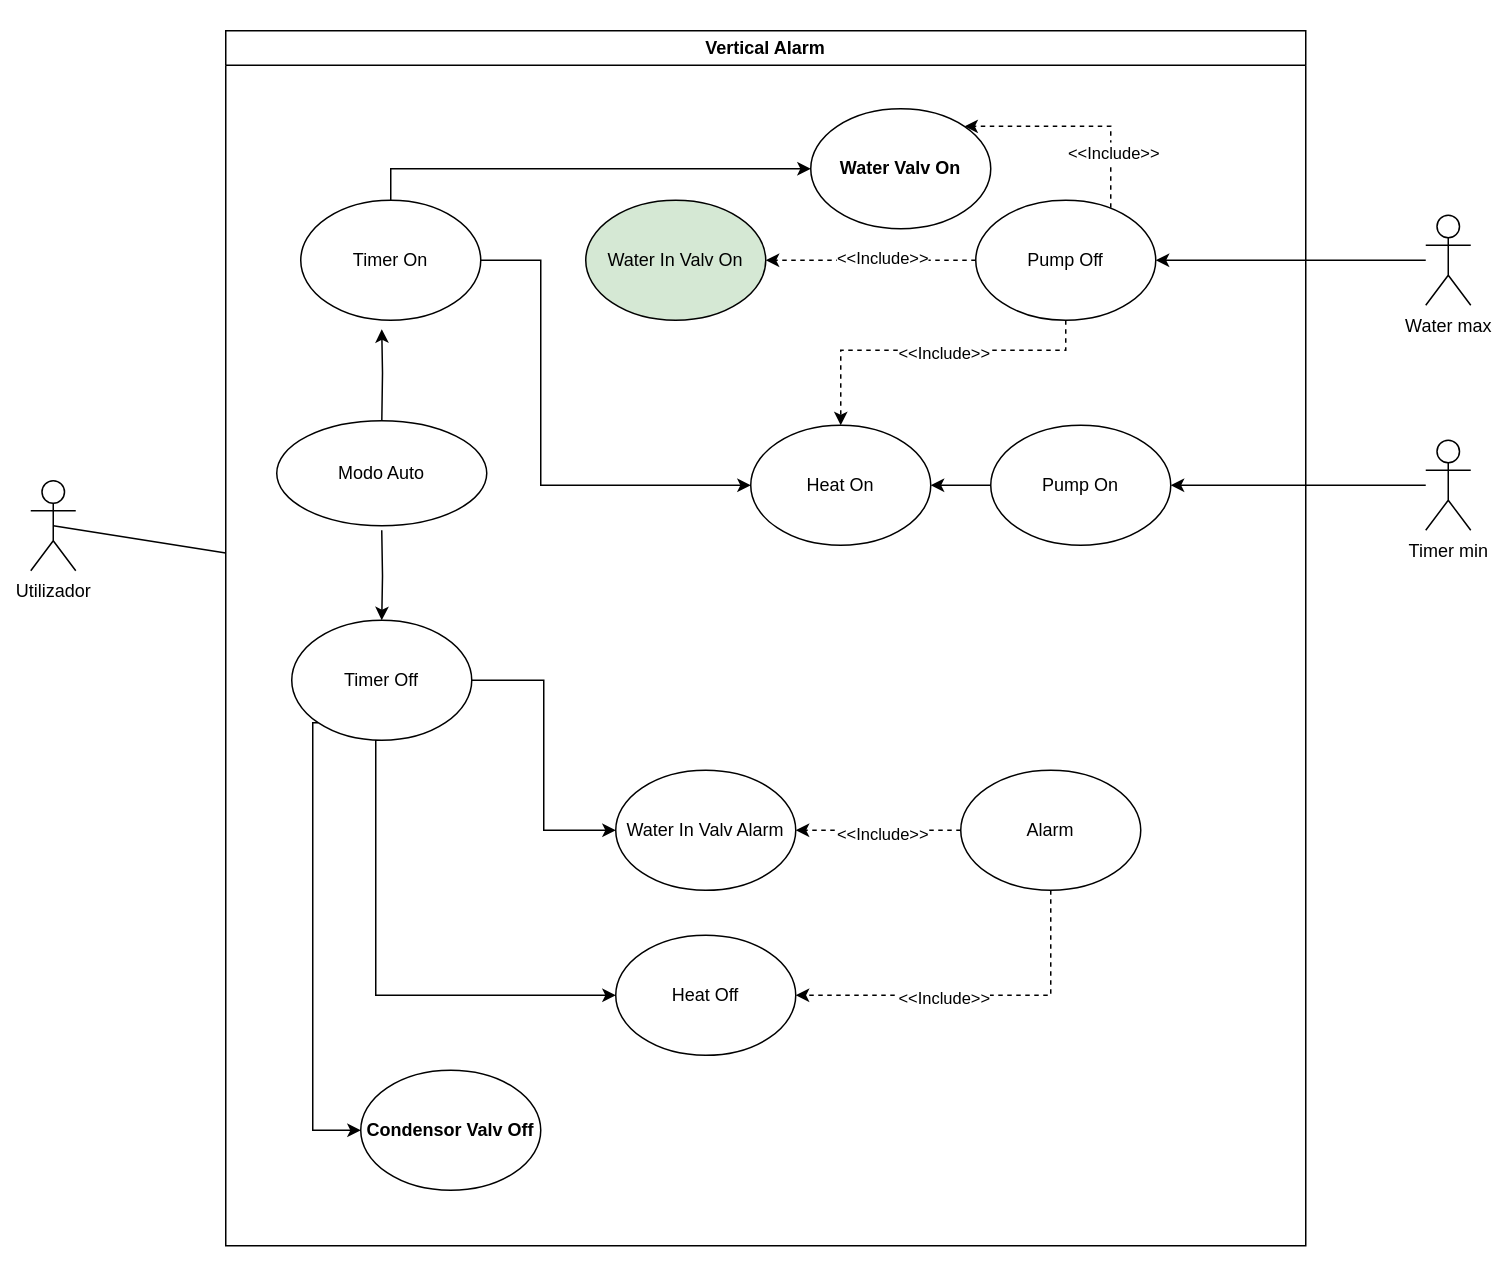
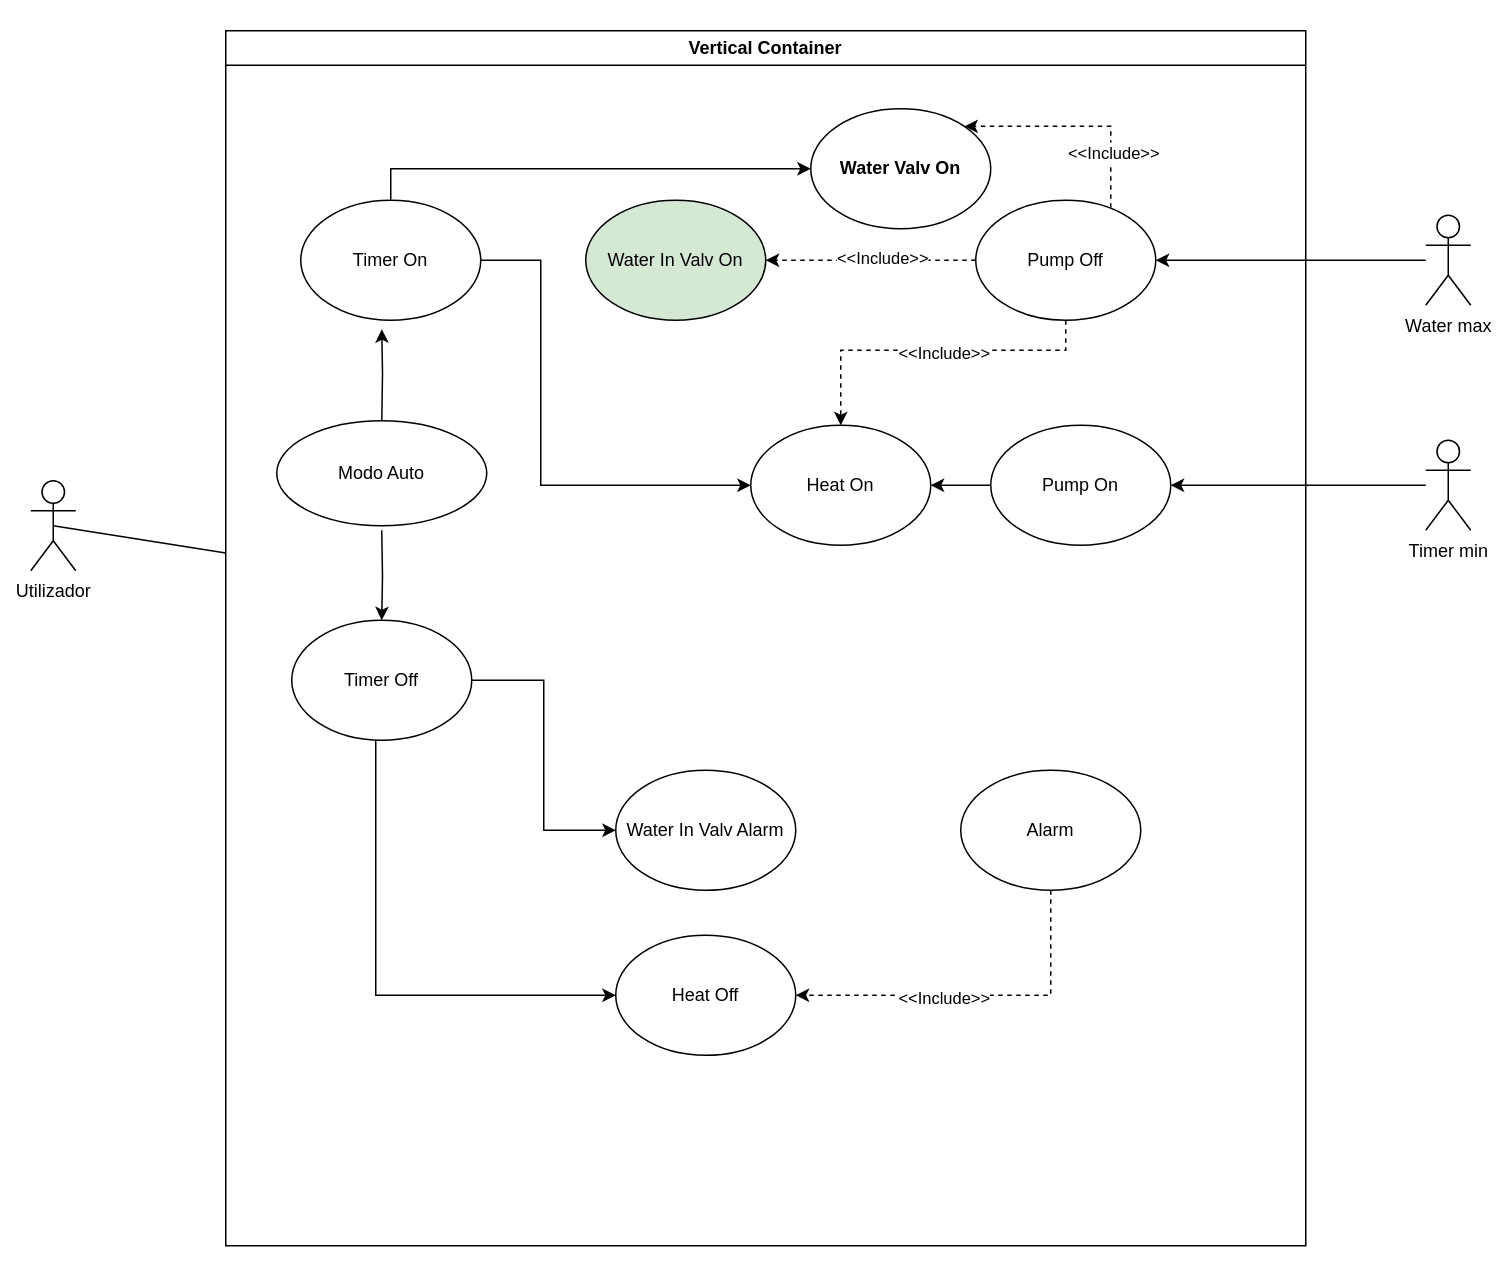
node "Vertical Alarm": label "Vertical Alarm" -> "Vertical Container"
edge "Alarm" -> "Water In Valv Alarm": removed, label "<<Include>>"
edge "Timer Off" -> "Condensor Valv Off": removed
node "Condensor Valv Off": removed
